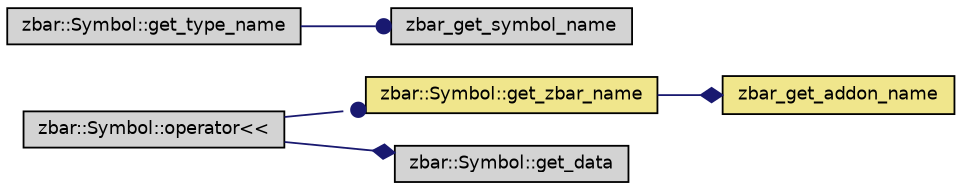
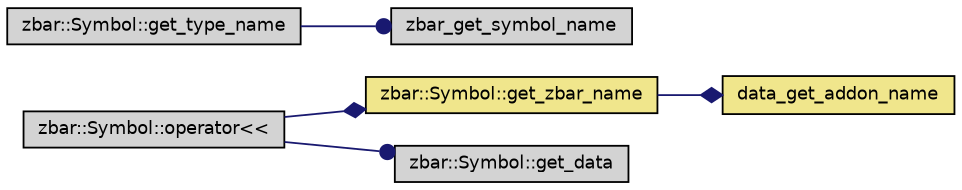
node "zbar_get_addon_name": label "zbar_get_addon_name" -> "data_get_addon_name"
edge "zbar::Symbol::operator<<" -> "zbar::Symbol::get_zbar_name": arrowhead dot -> diamond
edge "zbar::Symbol::operator<<" -> "zbar::Symbol::get_data": arrowhead diamond -> dot
